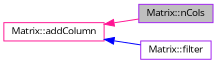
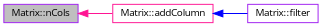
edge "Matrix::nCols" -> "Matrix::addColumn": reversed
